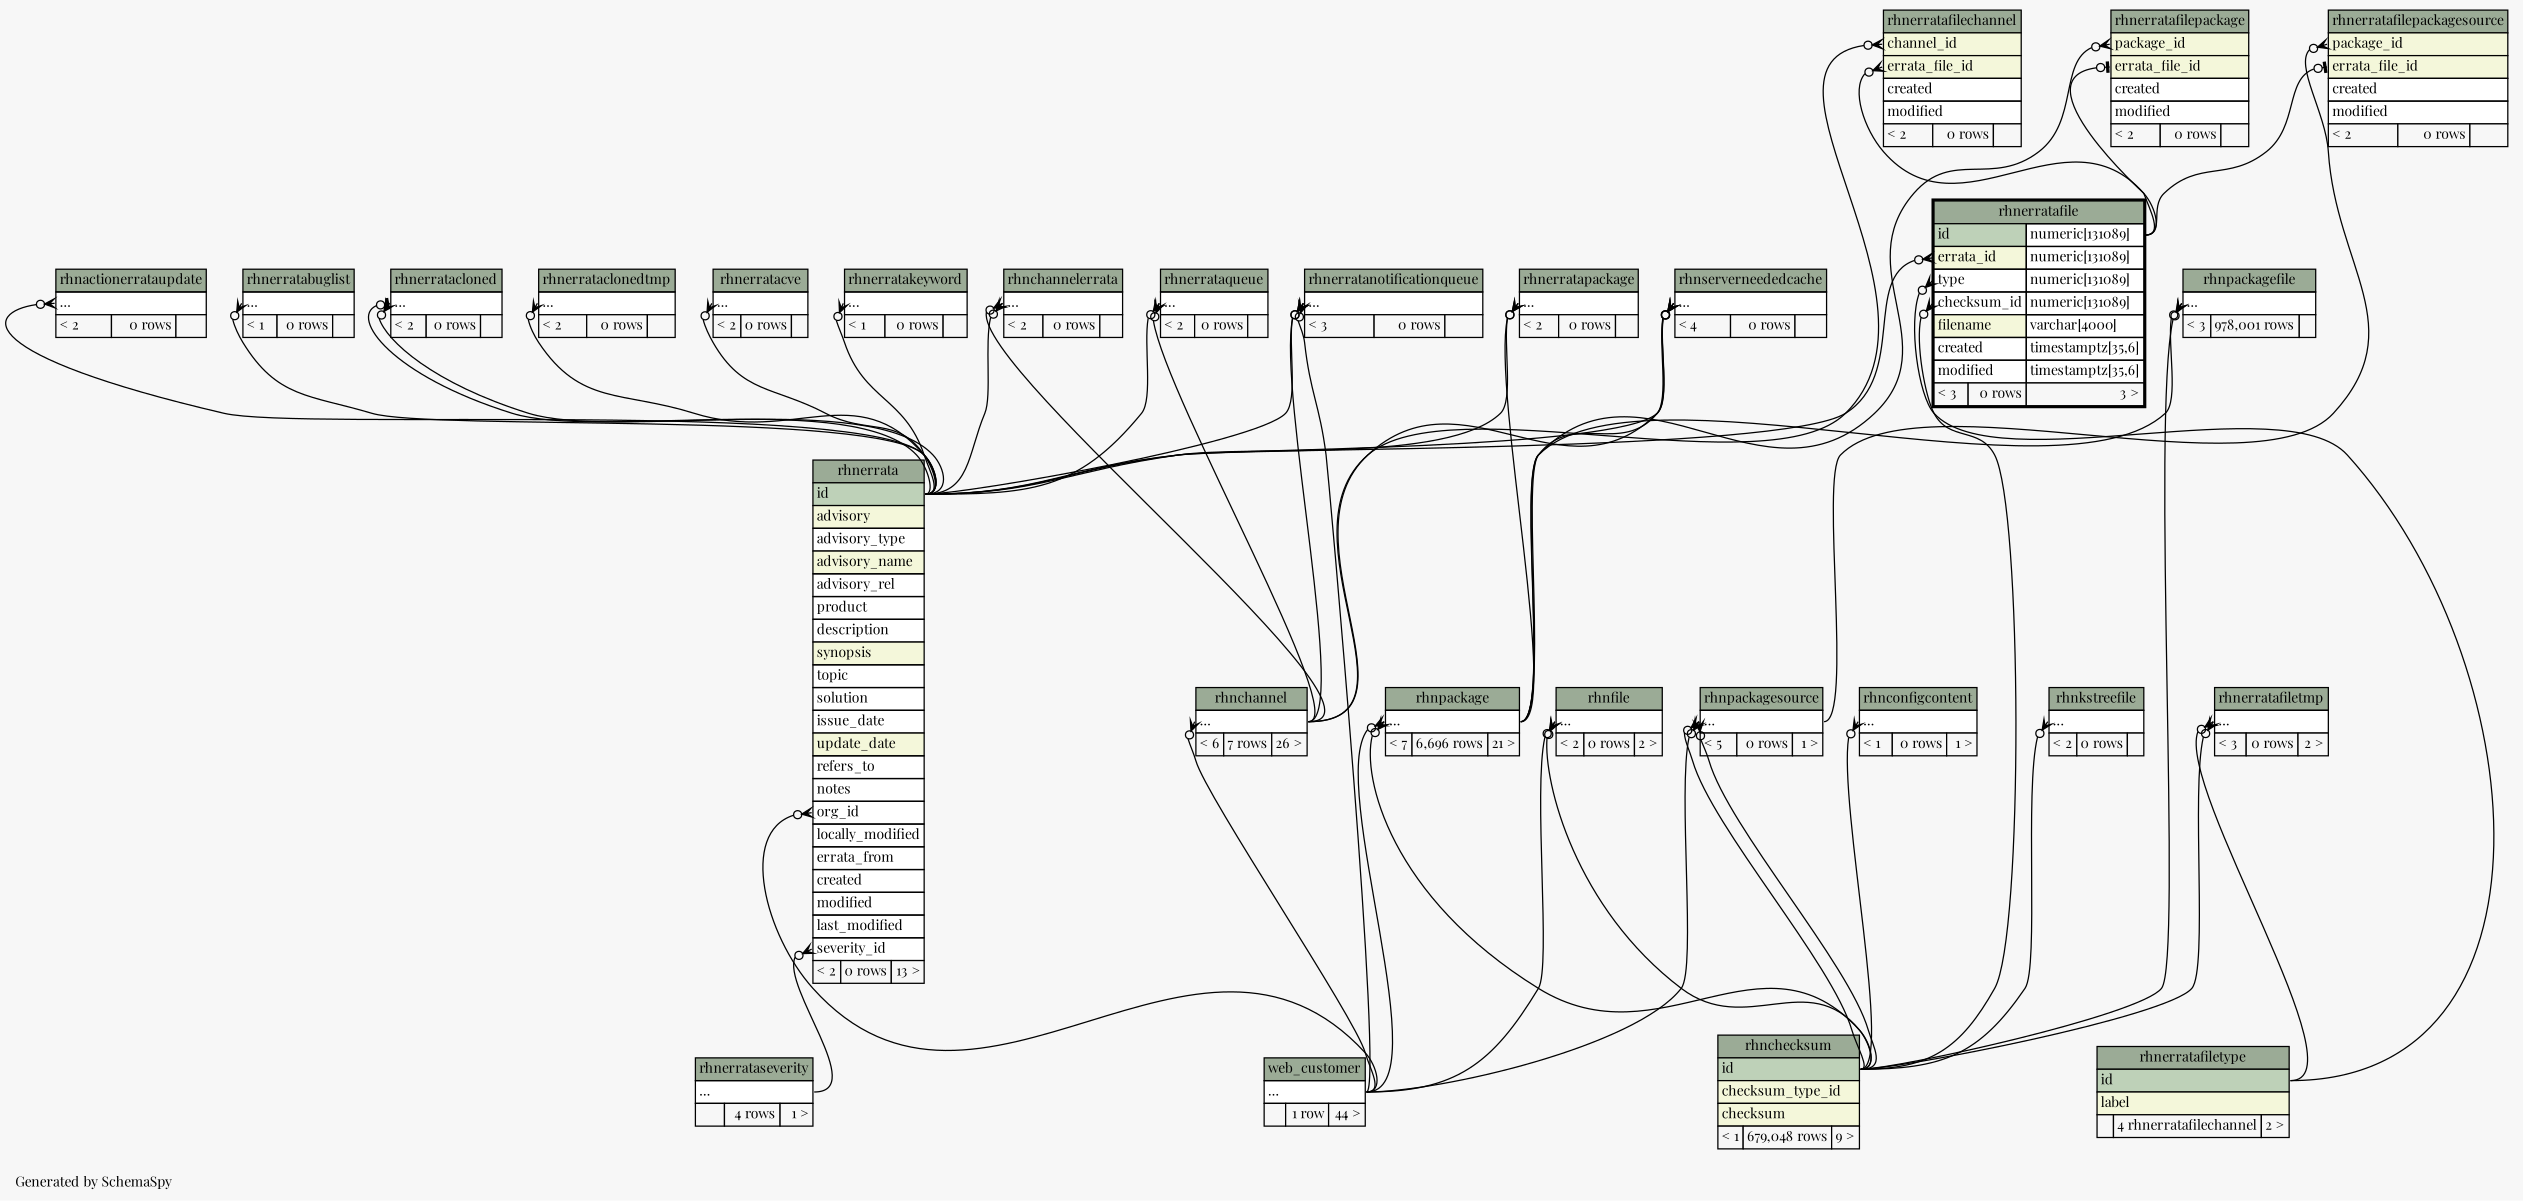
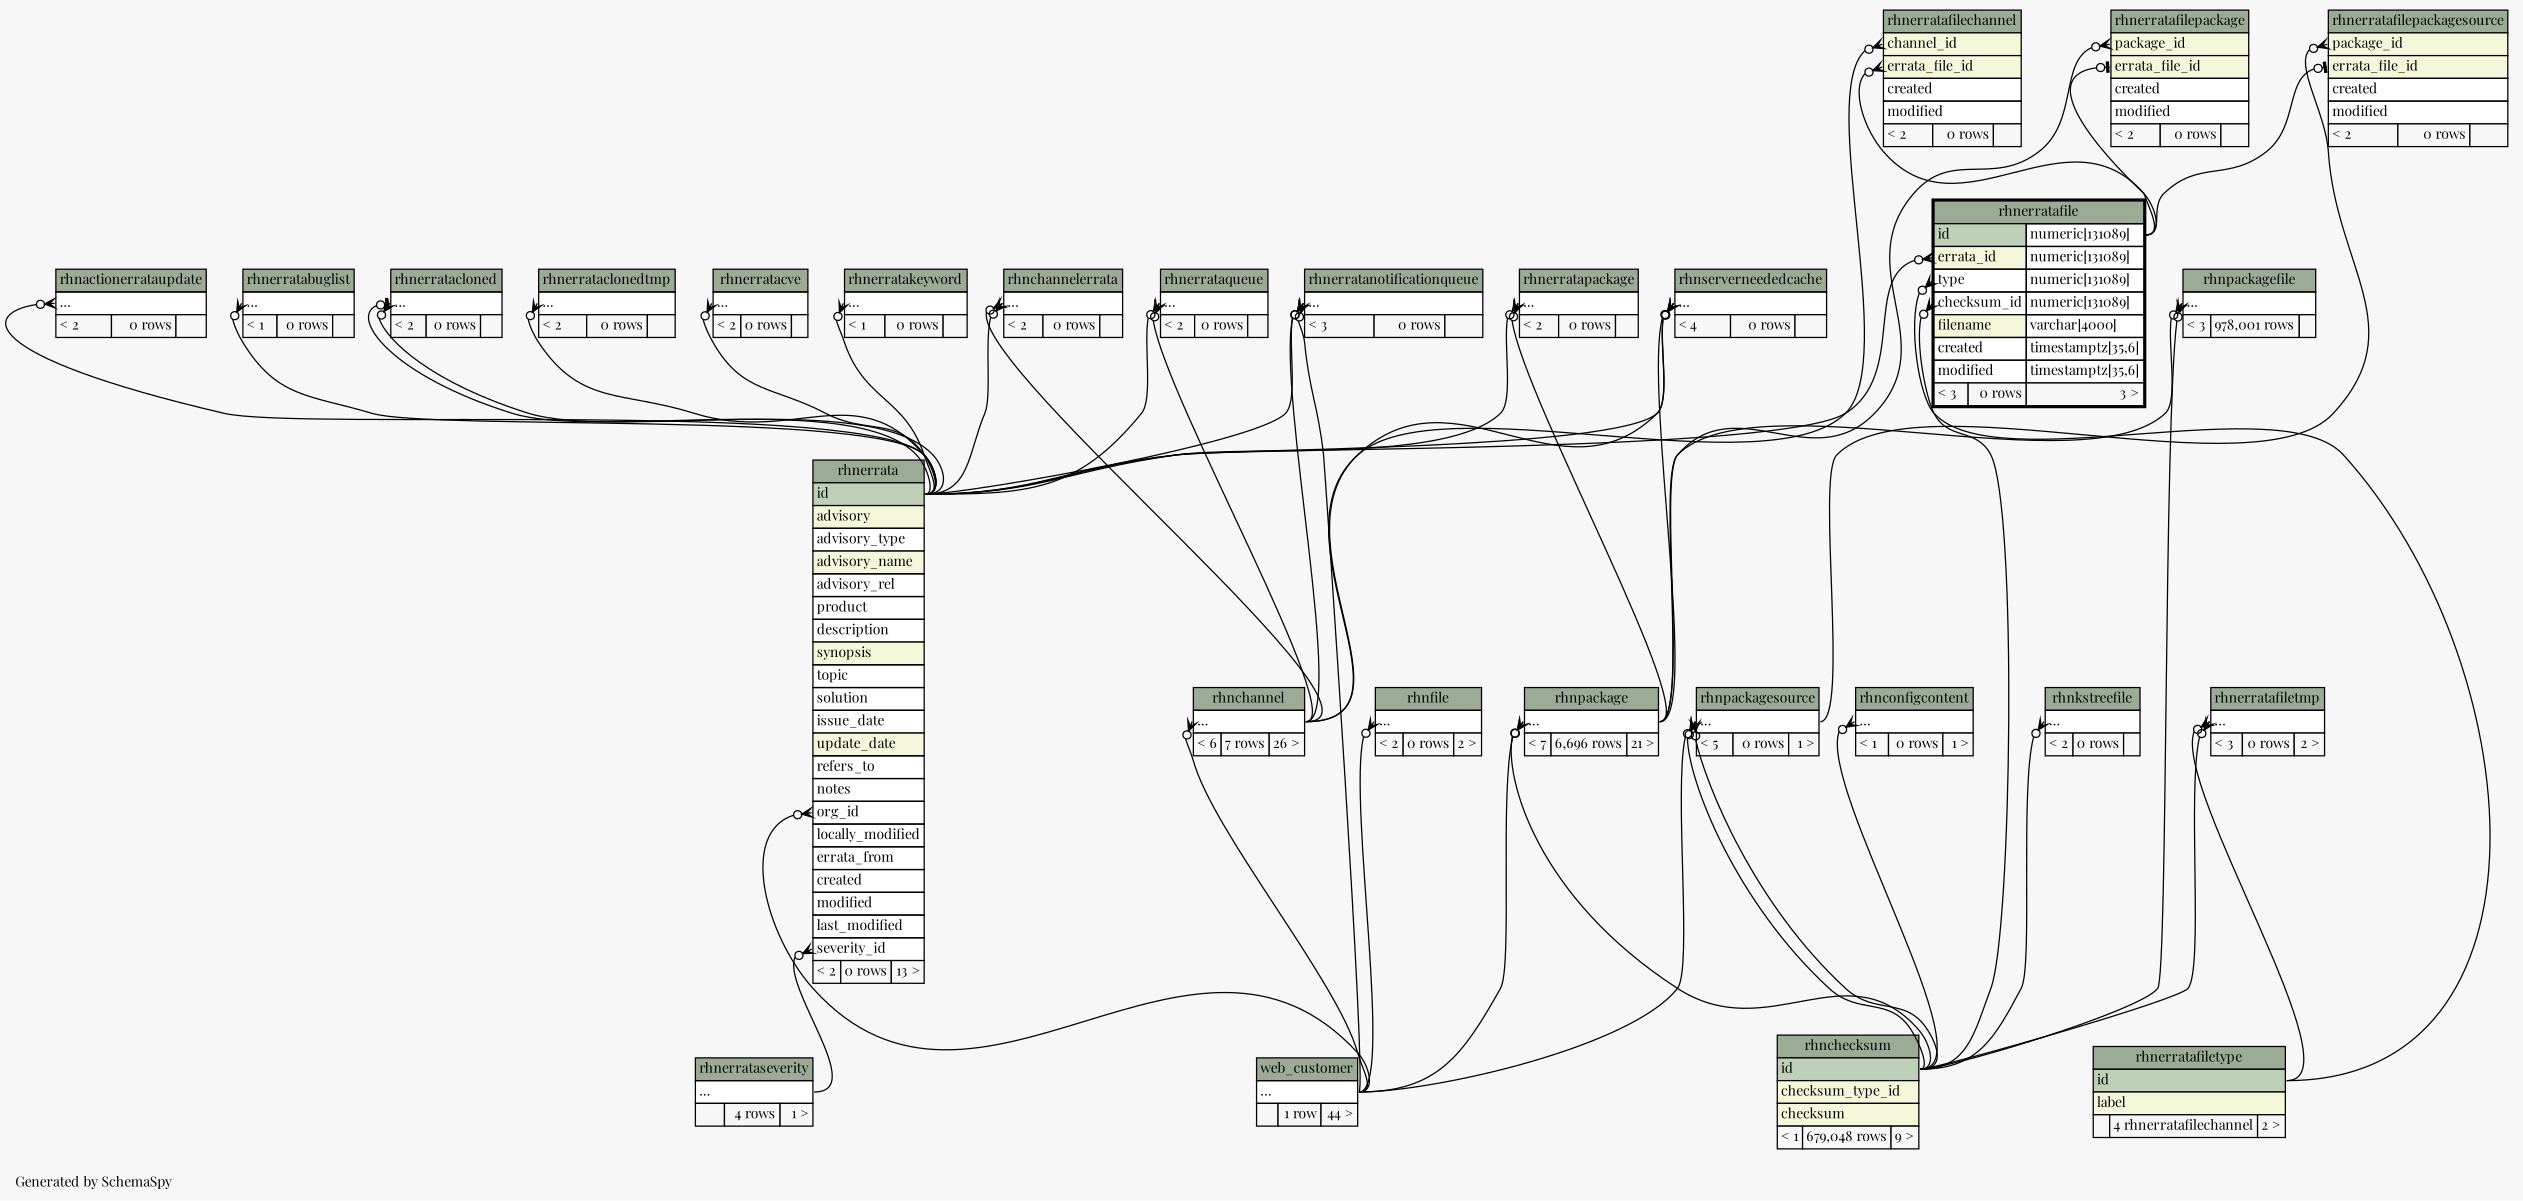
edge "rhnchecksum" -> "rhnfile": removed
